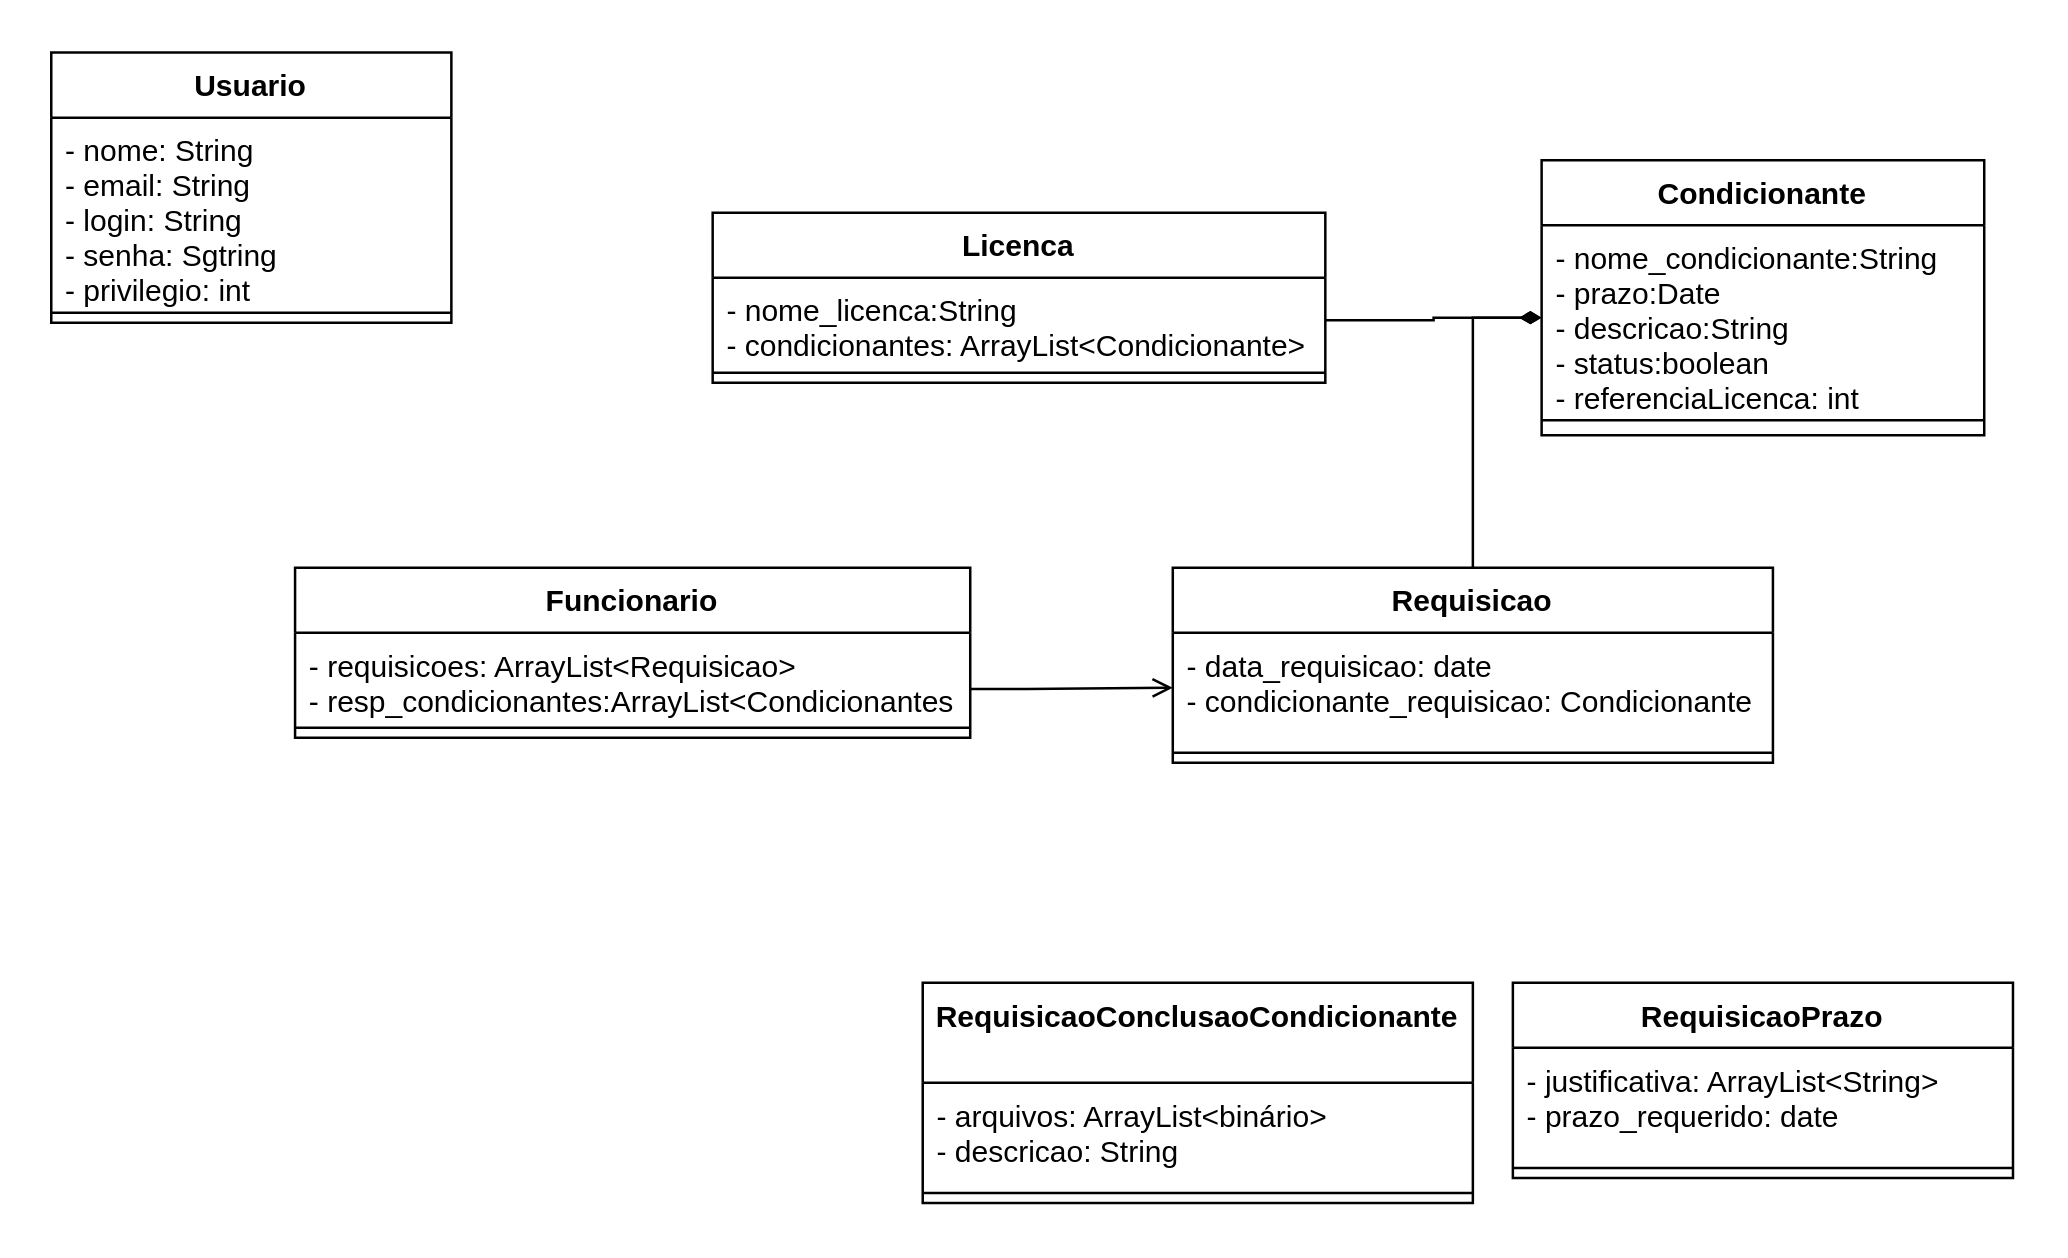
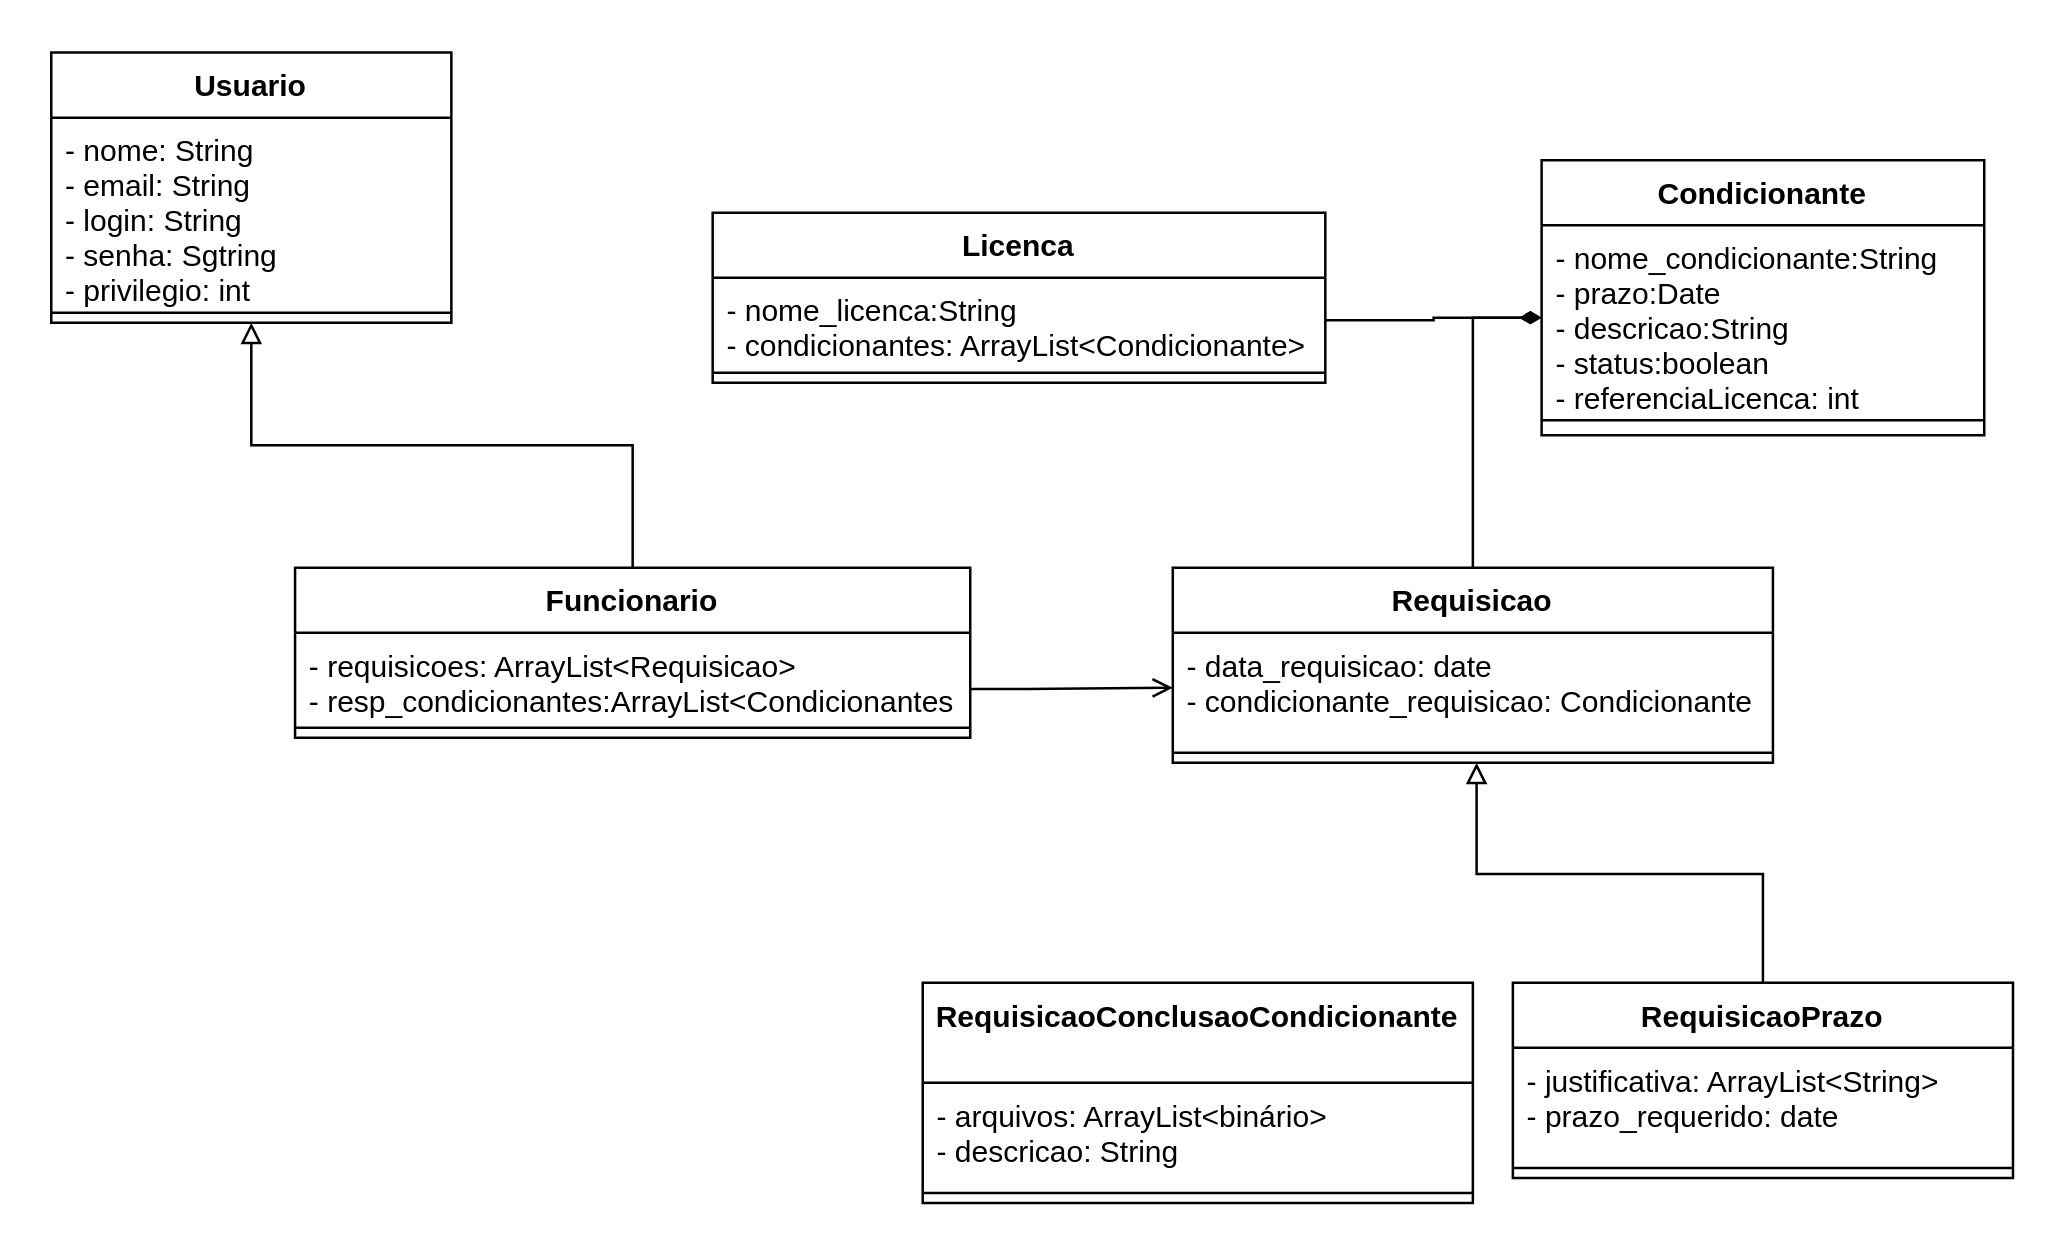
edge "Funcionario" -> "Usuario": added
edge "RequisicaoPrazo" -> "Requisicao": added
